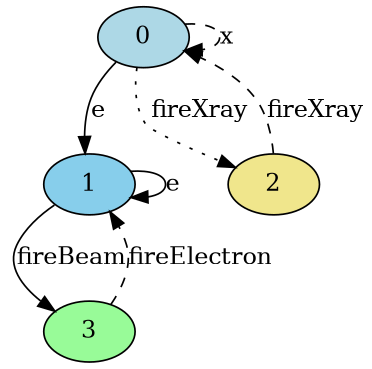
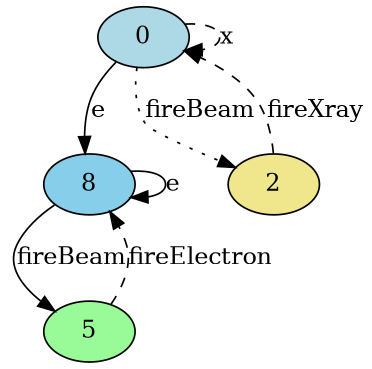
edge "0" -> "2": label "fireXray" -> "fireBeam"
node "1": label "1" -> "8"
node "3": label "3" -> "5"
